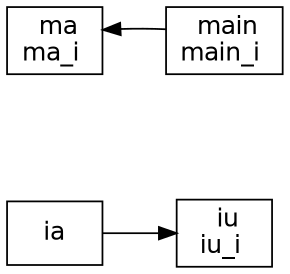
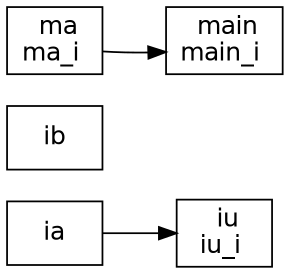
edge "main main_i" -> "ma ma_i": reversed
node "ib": added
